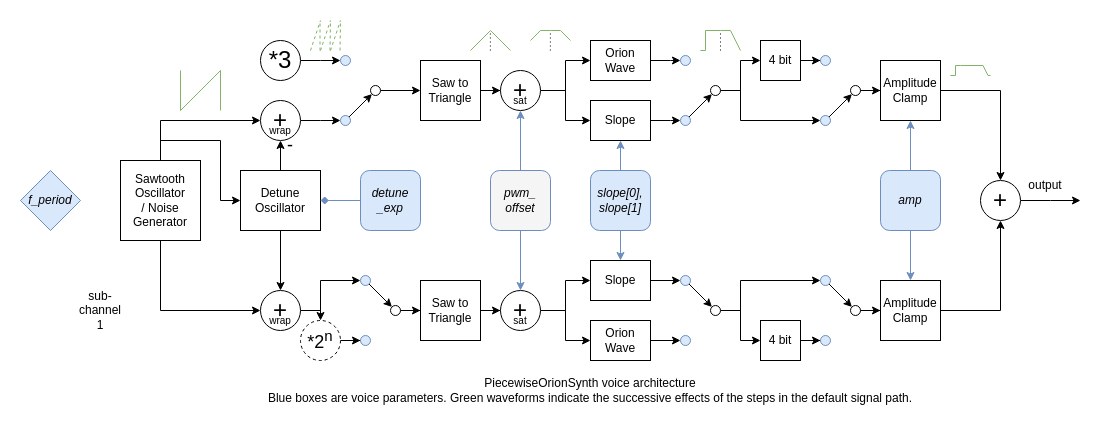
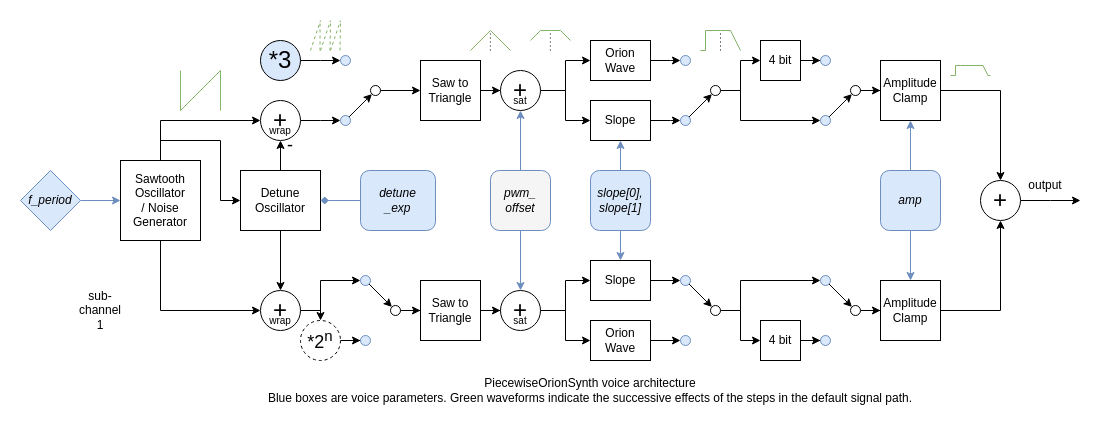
node "*3": fillcolor #ffffff -> #dae8fc
edge "f_period" -> "Sawtooth Oscillator / Noise Generator": added
node "detune _exp": size 60x60 -> 75x60
